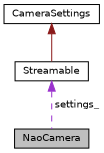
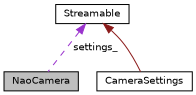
edge "Streamable" -> "CameraSettings": reversed
